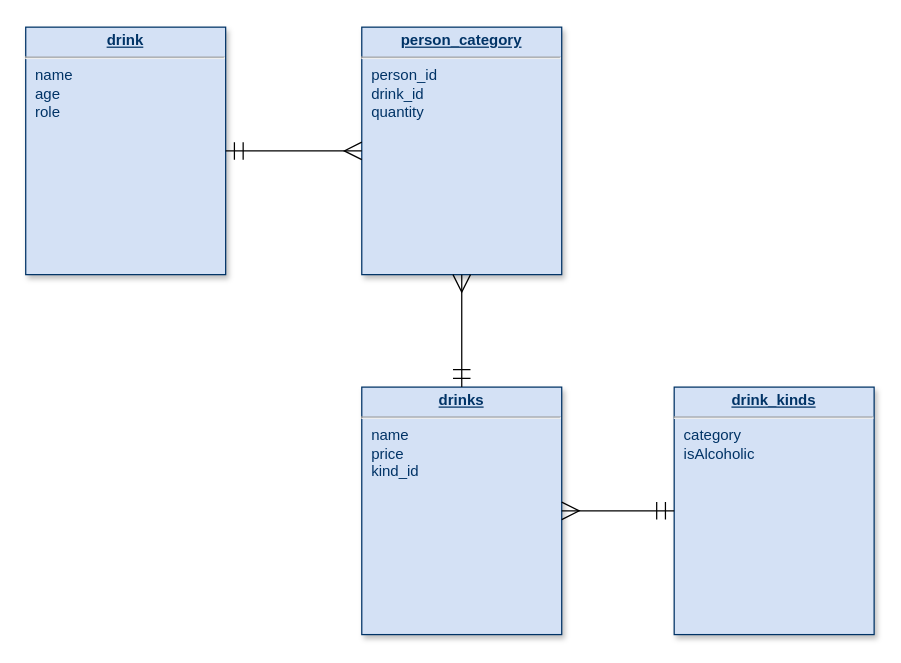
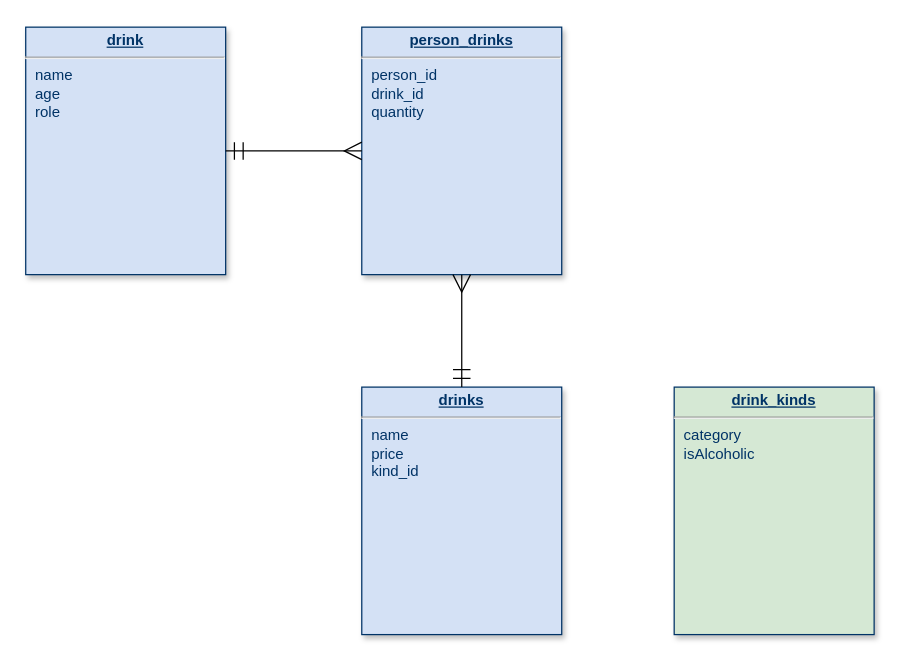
node "person_category person_id drink_id quantity": label "person_category person_id drink_id quantity" -> "person_drinks person_id drink_id quantity"
edge "drinks name price kind_id" -- "drink_kinds category isAlcoholic": removed
node "drink_kinds category isAlcoholic": fillcolor #d4e1f5 -> #d5e8d4
